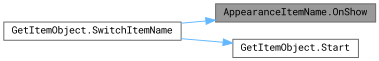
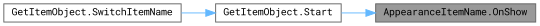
edge "GetItemObject.SwitchItemName" -> "AppearanceItemName.OnShow": now "GetItemObject.Start" -> "AppearanceItemName.OnShow"
